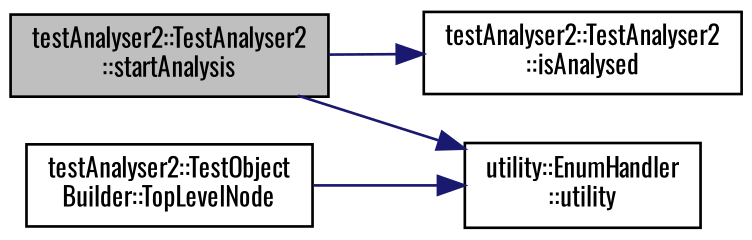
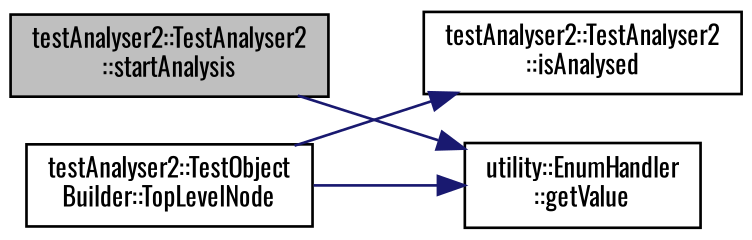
edge "testAnalyser2::TestAnalyser2 ::startAnalysis" -> "testAnalyser2::TestAnalyser2 ::isAnalysed": now "testAnalyser2::TestObject Builder::TopLevelNode" -> "testAnalyser2::TestAnalyser2 ::isAnalysed"
node "utility::EnumHandler ::utility": label "utility::EnumHandler ::utility" -> "utility::EnumHandler ::getValue"
